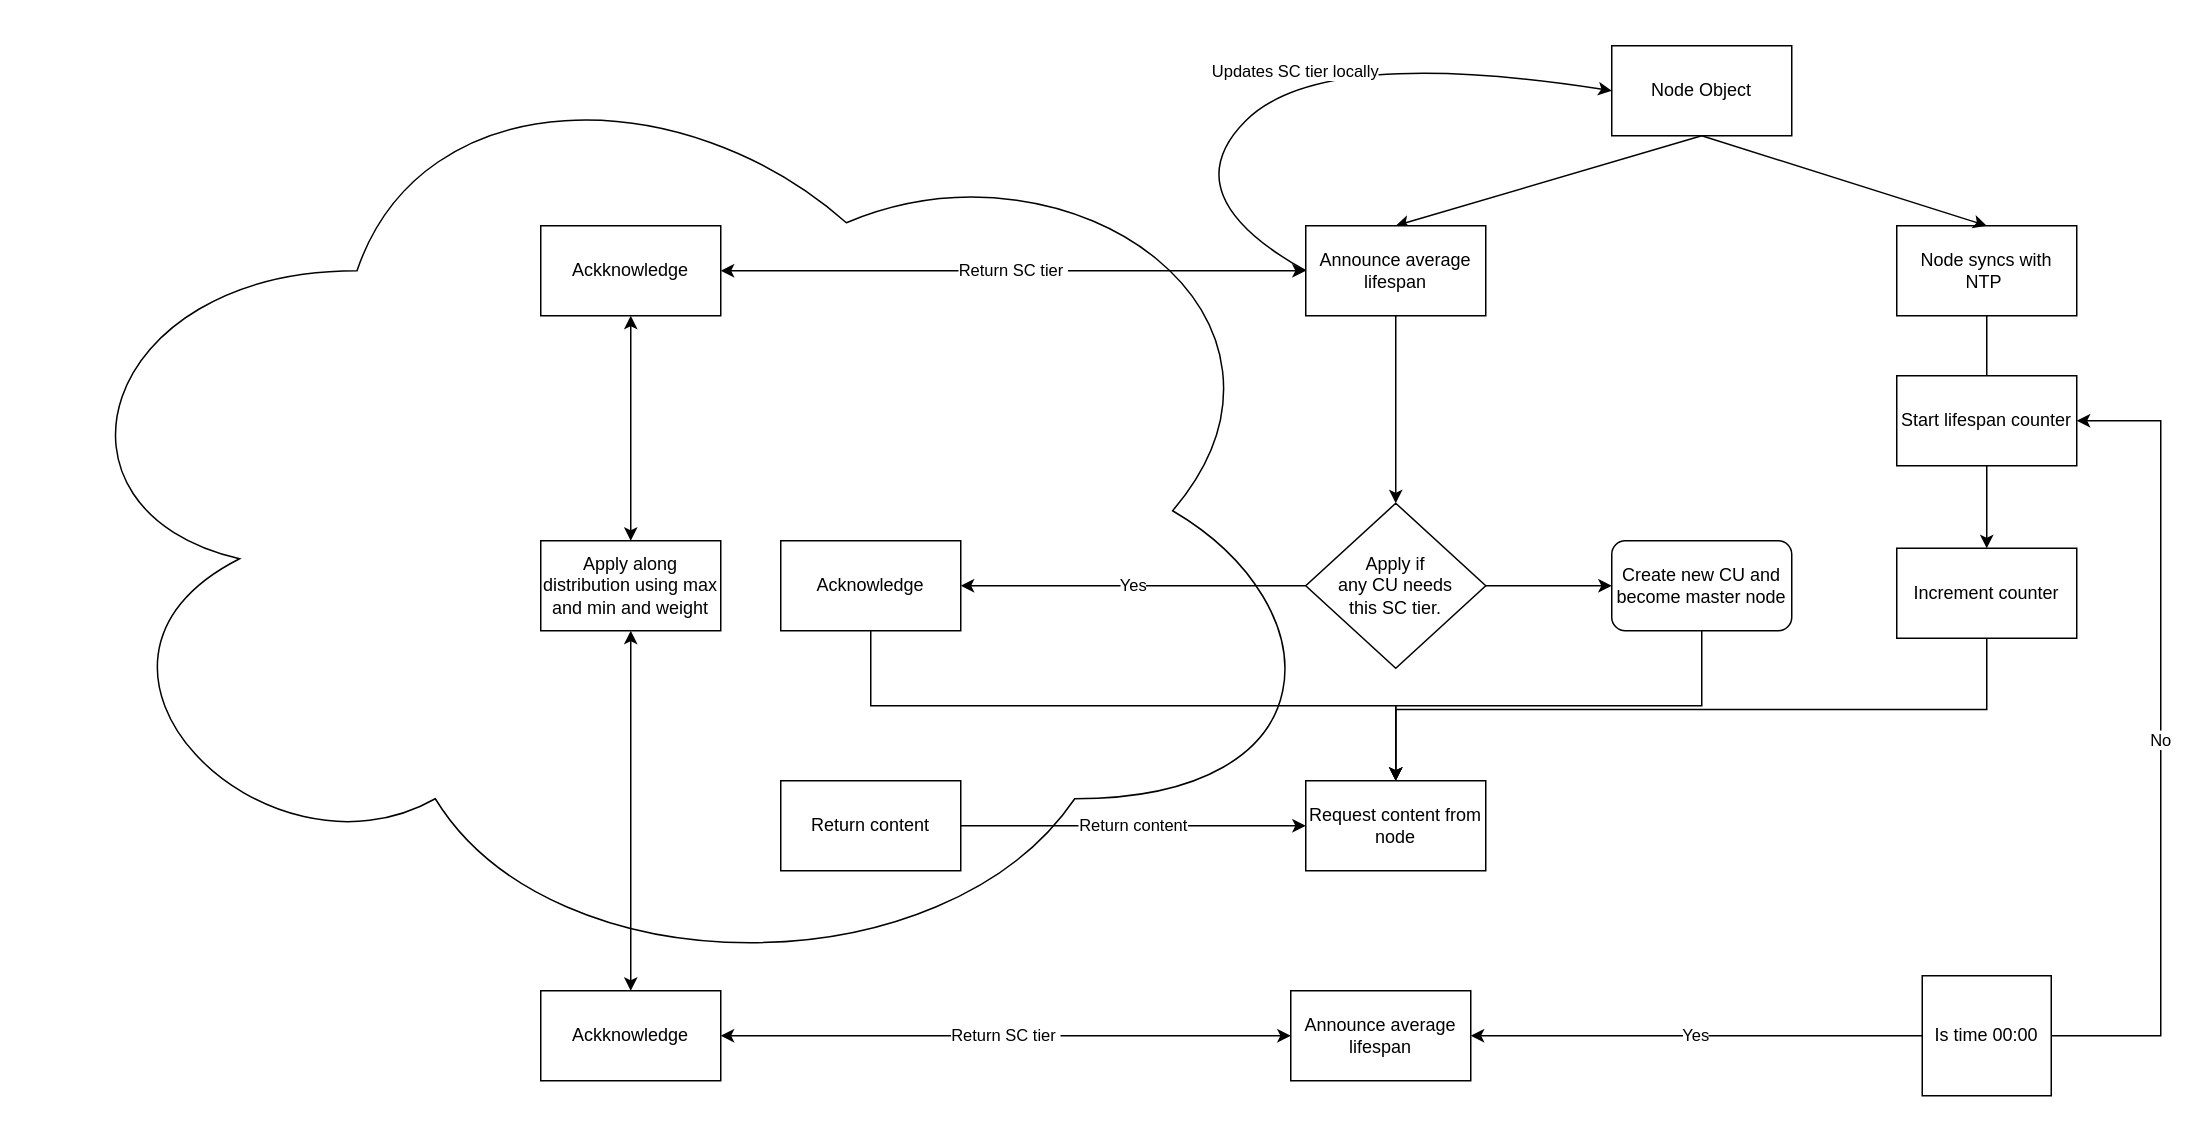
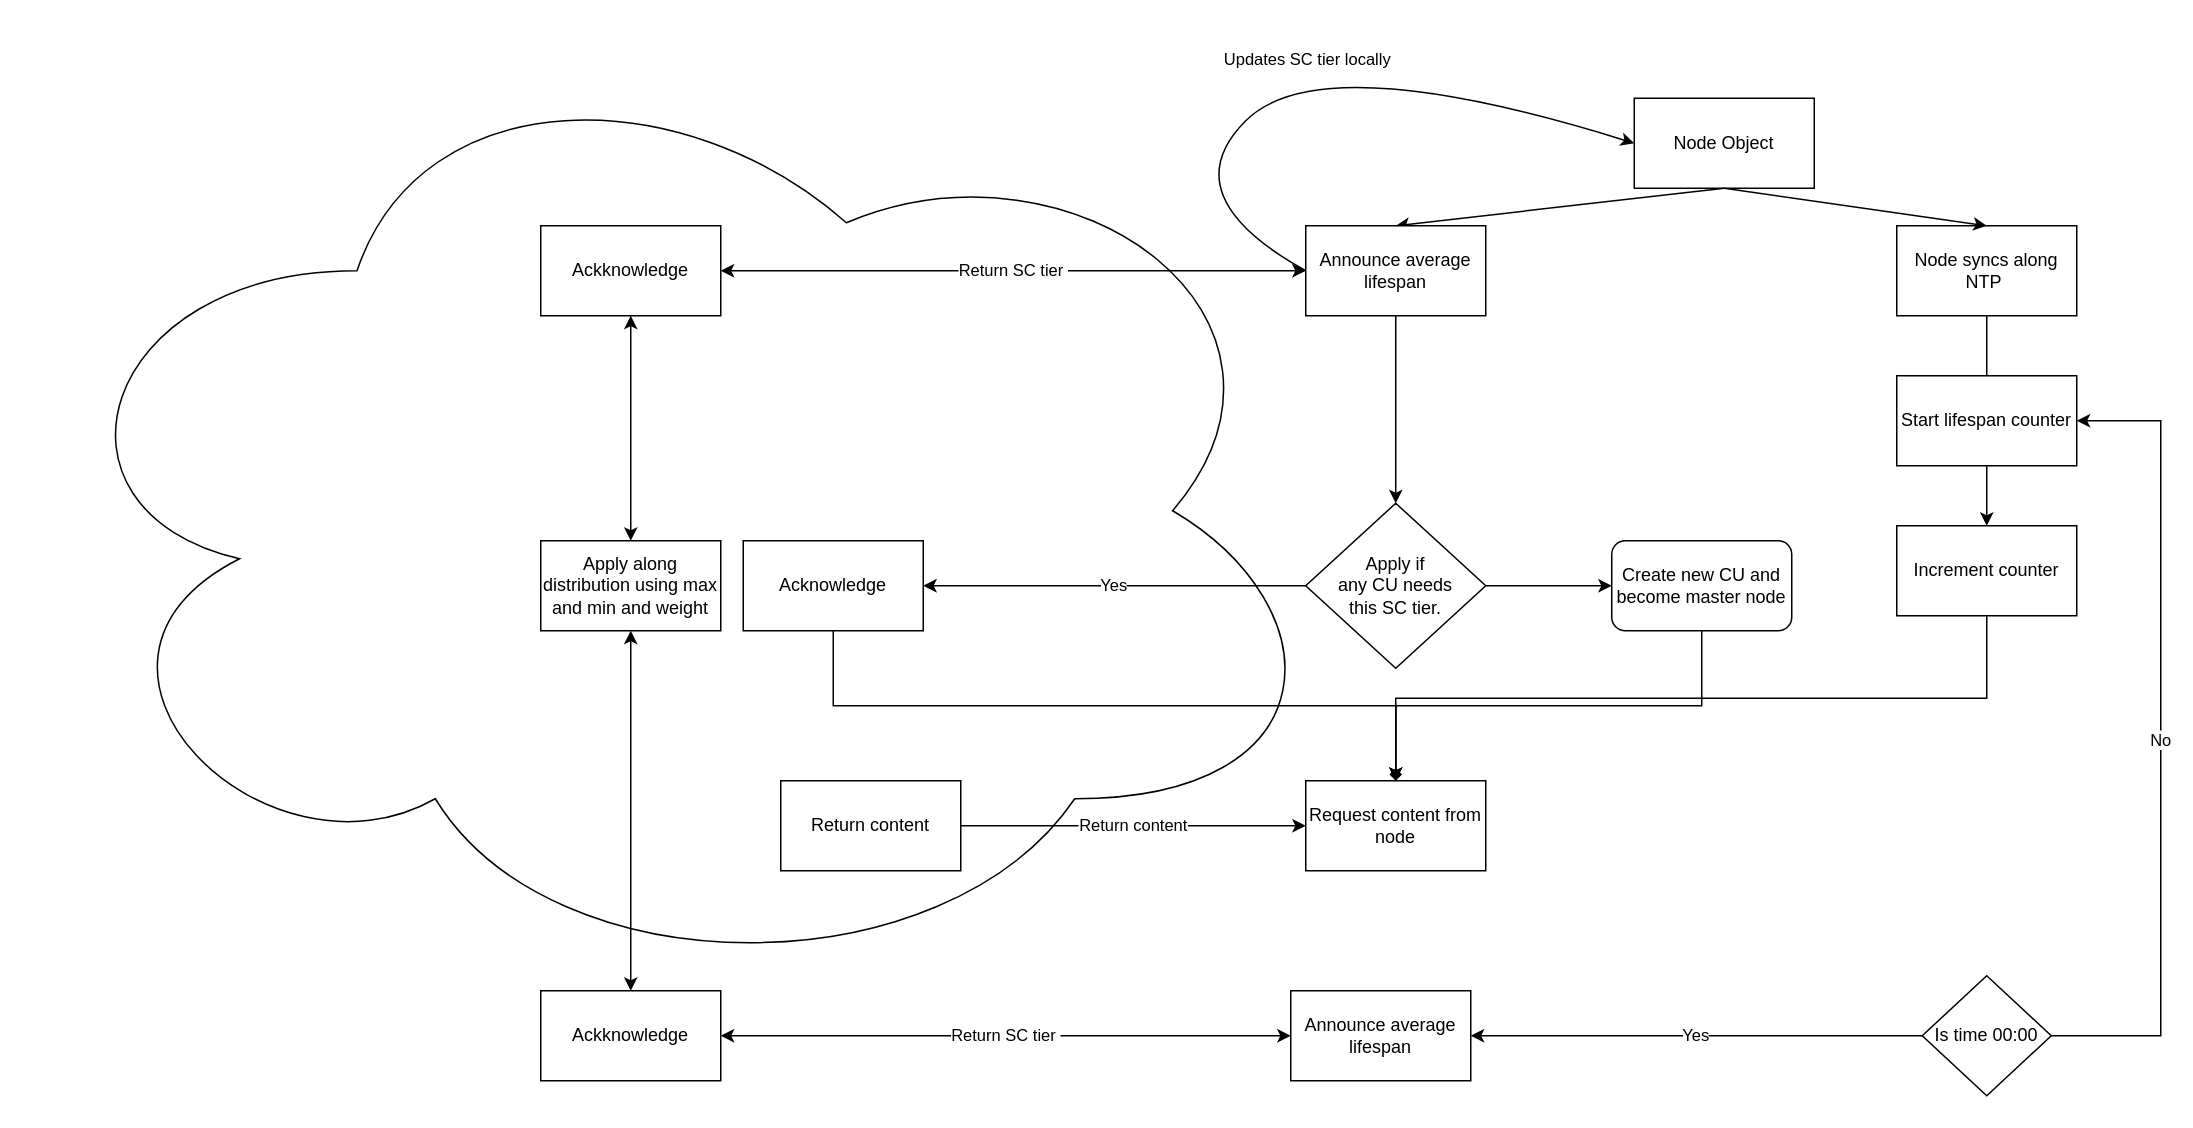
node "Node Object": moved (1702, 91) -> (1724, 143)
node "Node syncs with NTP": label "Node syncs with NTP" -> "Node syncs along NTP"
node "Acknowledge": moved (871, 586) -> (833, 586)
node "Increment counter": moved (1987, 593) -> (1987, 571)
edge "Create new CU and become master node" -> "Request content from node": arrowhead classic -> diamond
node "Is time 00:00": shape rectangle -> diamond
